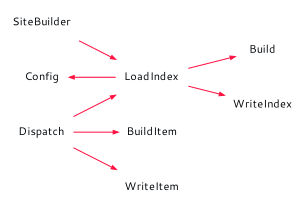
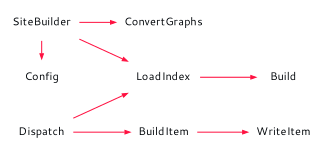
node "ConvertGraphs": added
edge "LoadIndex" -> "Config": now "SiteBuilder" -> "Config"
node "WriteIndex": removed
edge "Dispatch" -> "WriteItem": now "BuildItem" -> "WriteItem"
